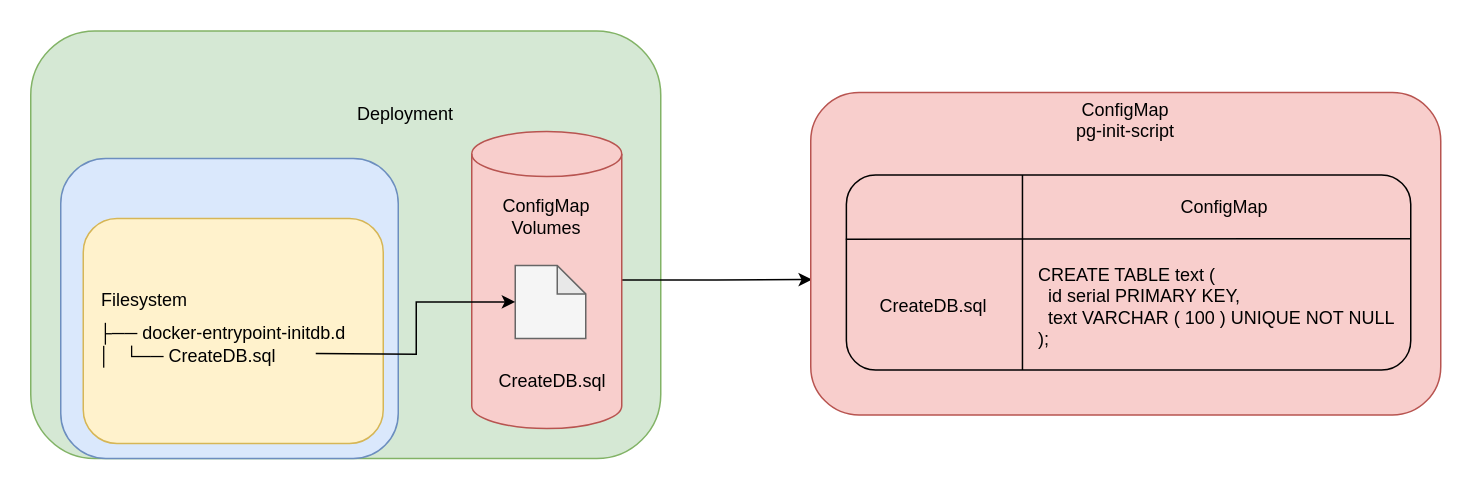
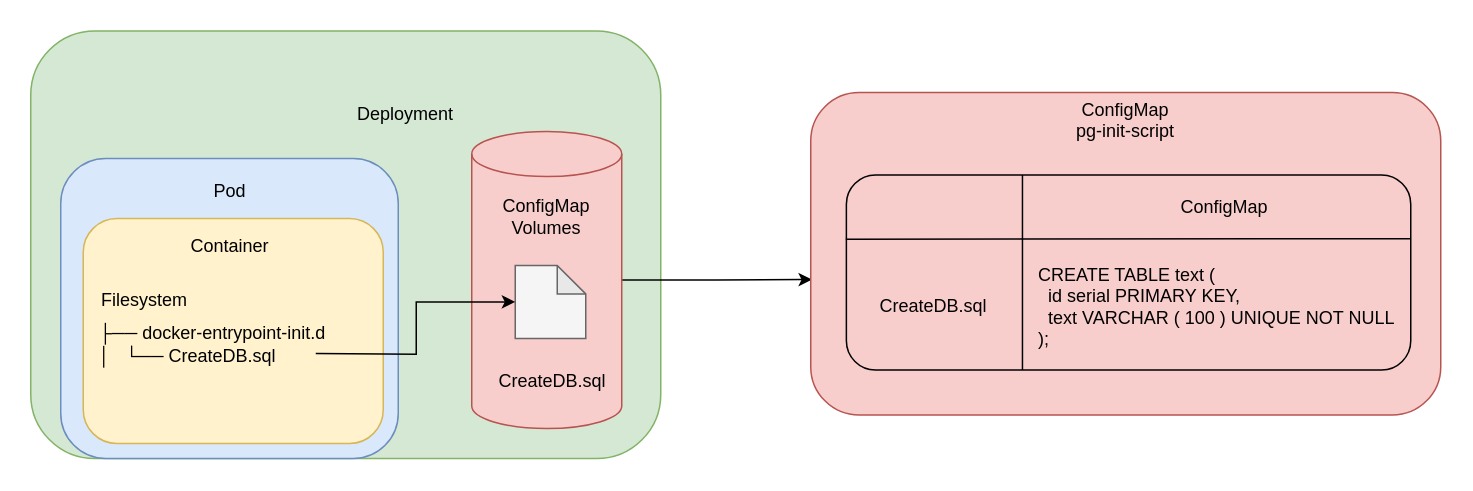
node "Pod": added
node "Container": added
node "├── docker-entrypoint-initdb.d │ └── CreateDB.sql": label "├── docker-entrypoint-initdb.d │ └── CreateDB.sql" -> "├── docker-entrypoint-init.d │ └── CreateDB.sql"
